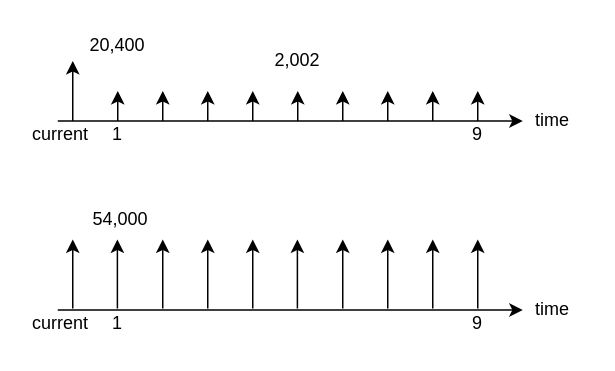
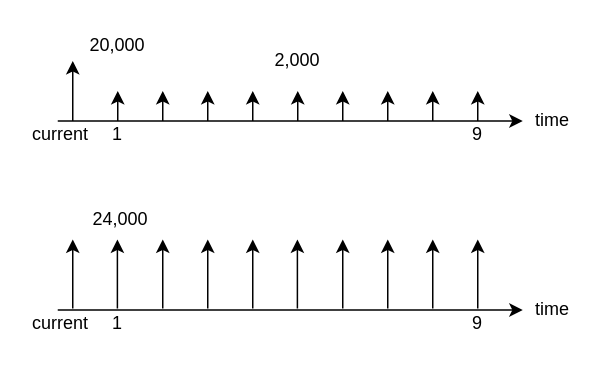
node "20,400": label "20,400" -> "20,000"
node "2,002": label "2,002" -> "2,000"
node "54,000": label "54,000" -> "24,000"
